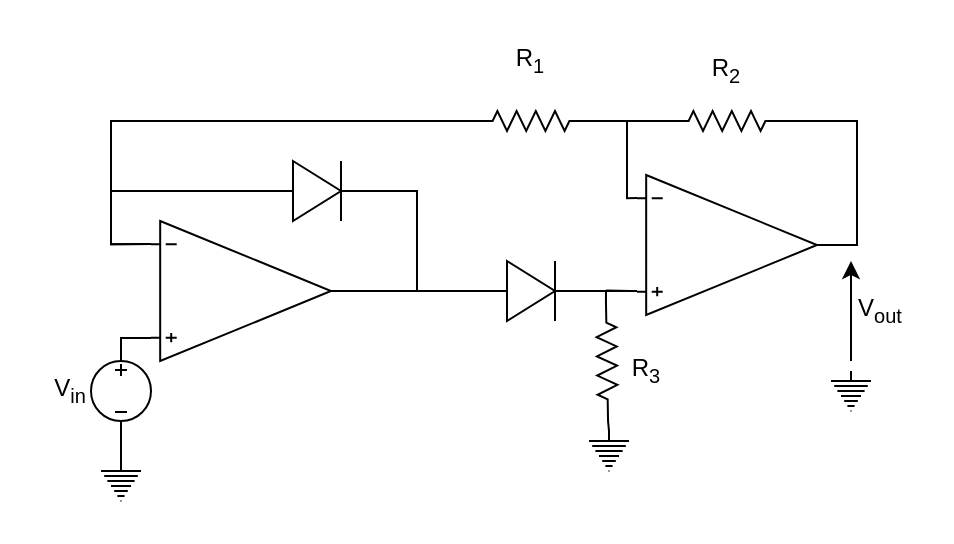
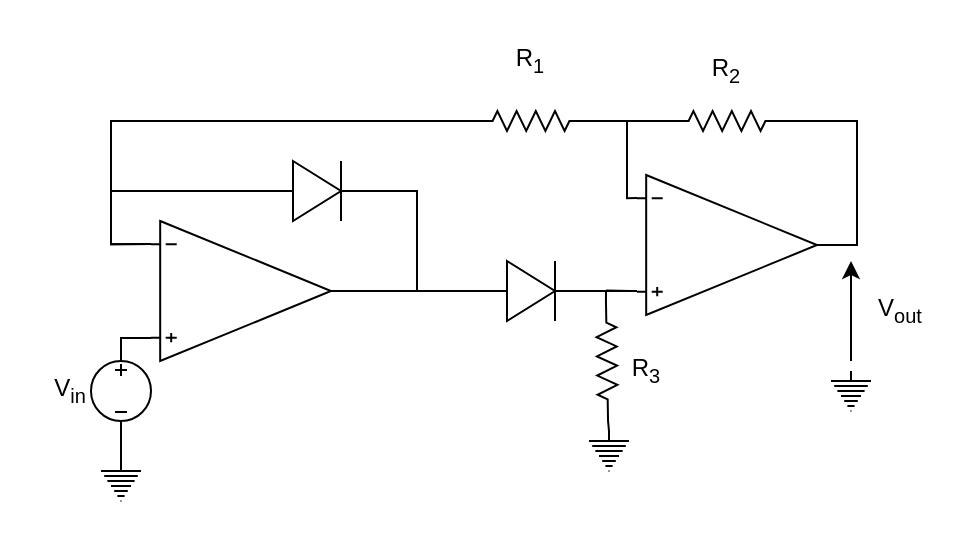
node "Vout": moved (881, 311) -> (901, 311)
